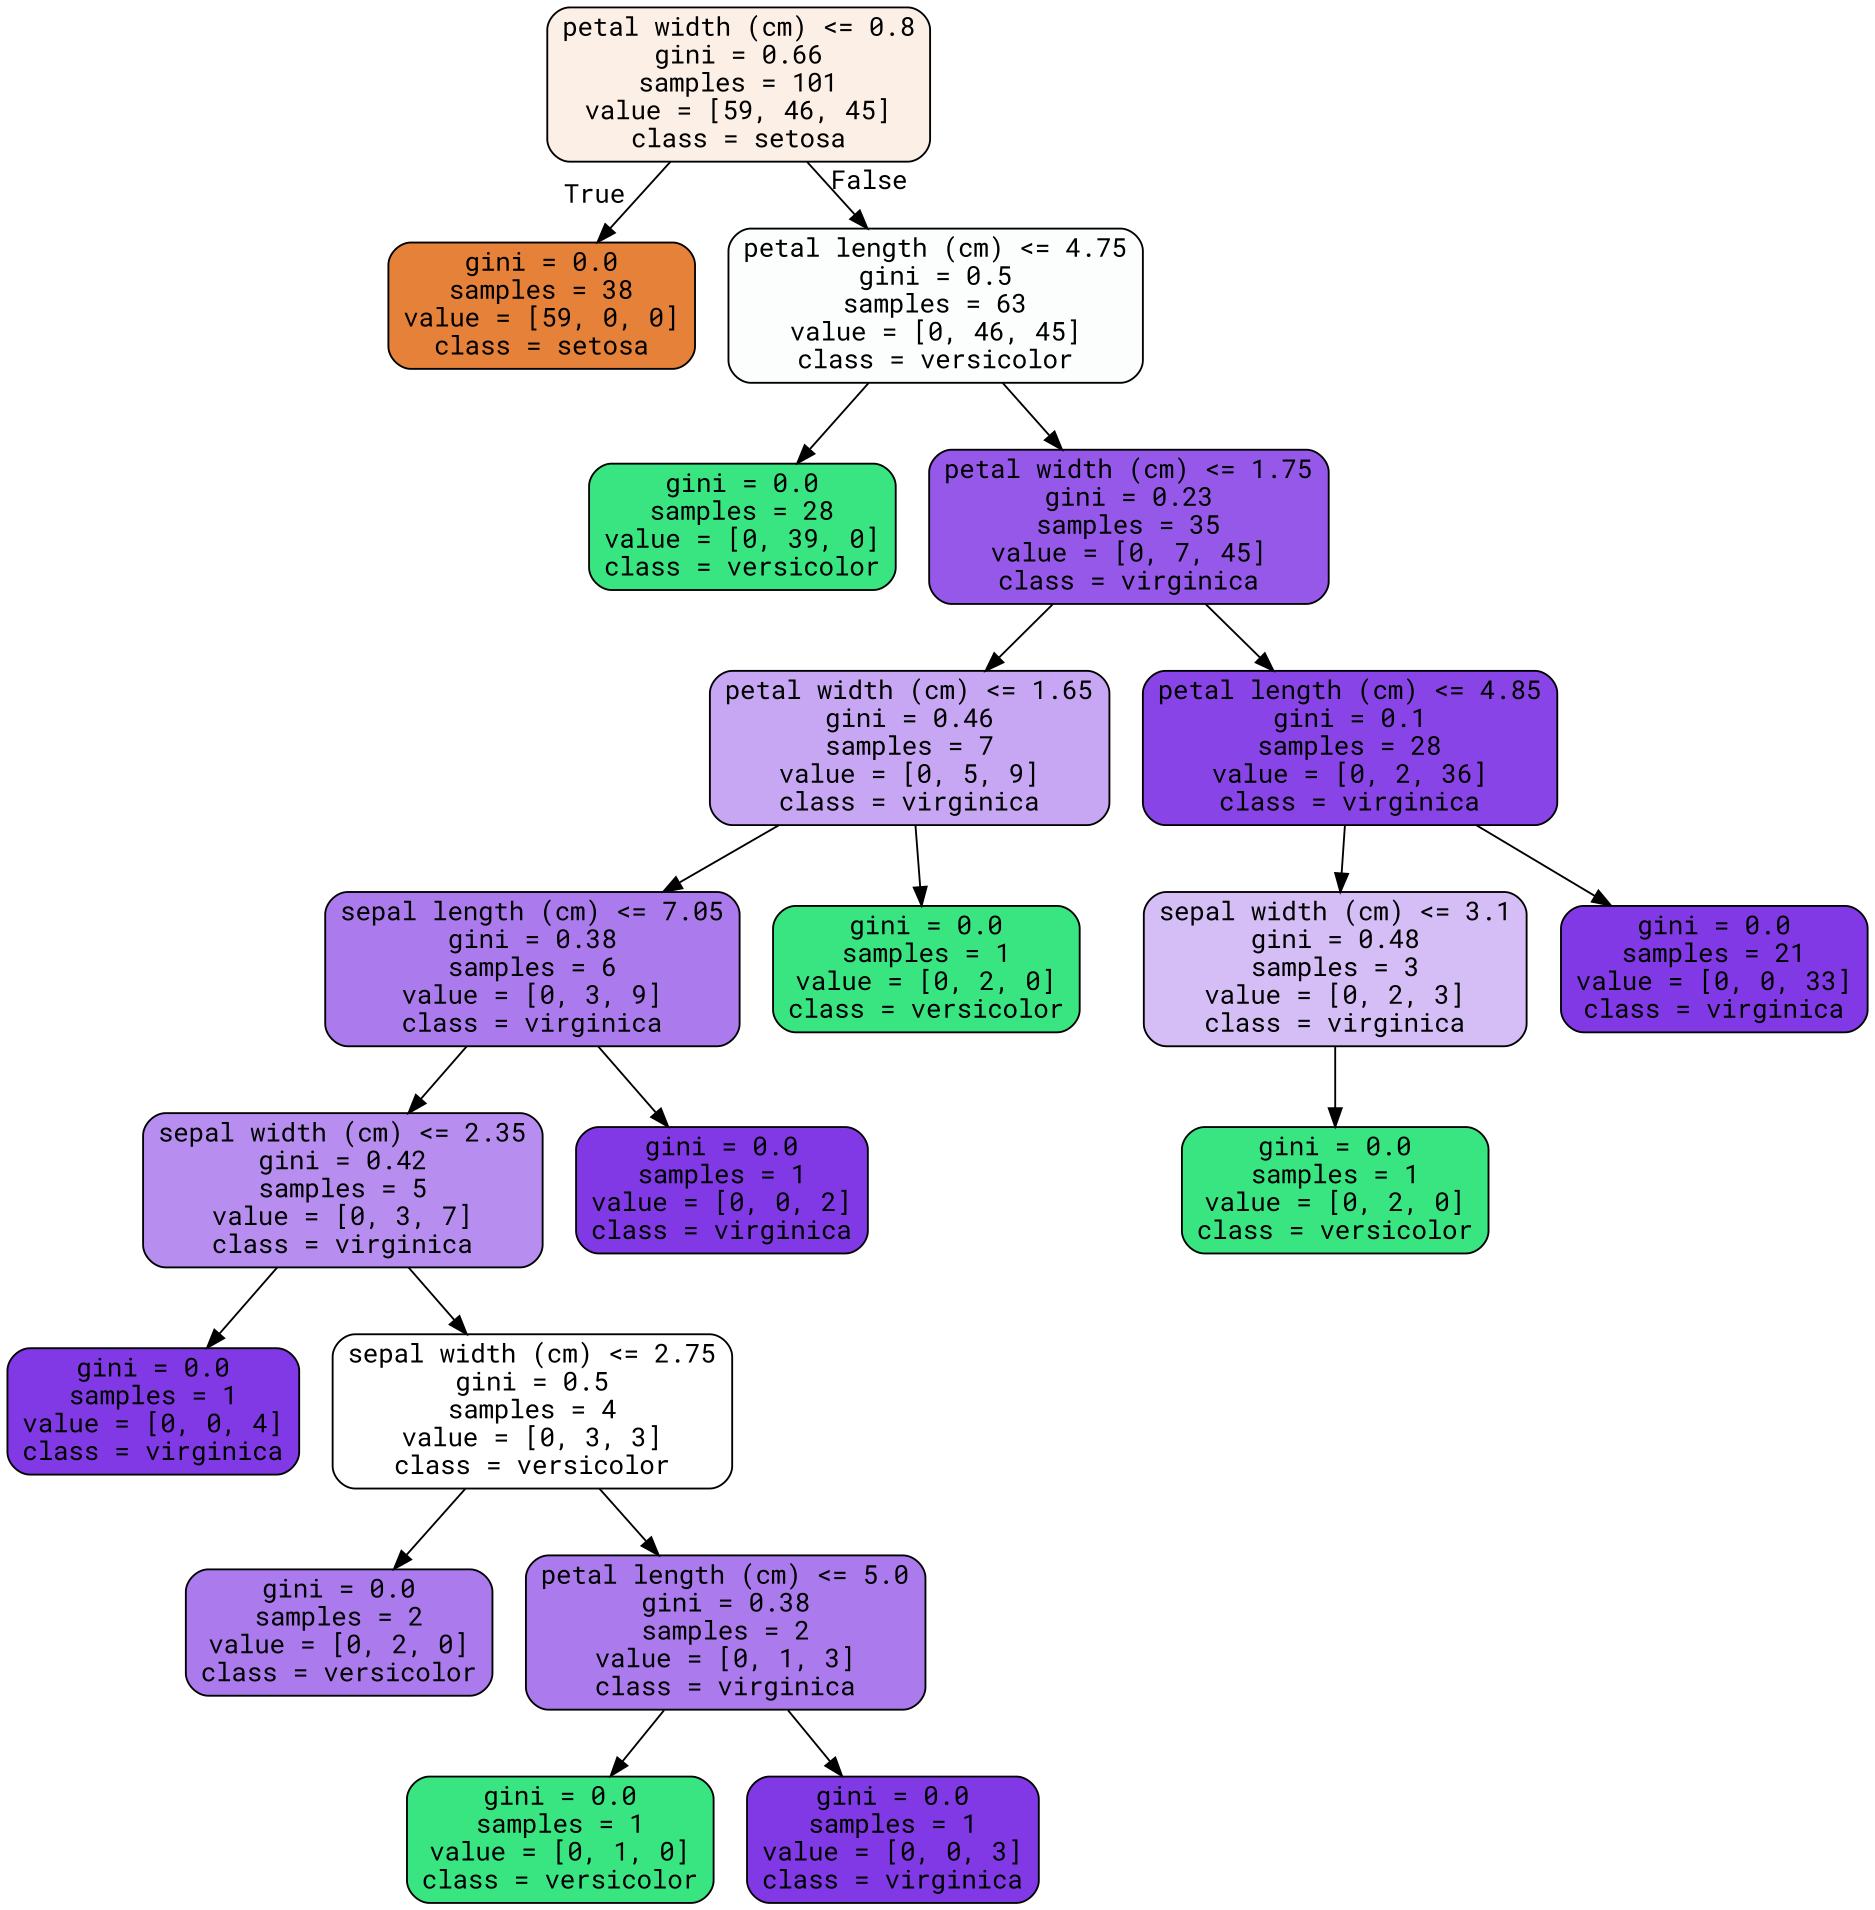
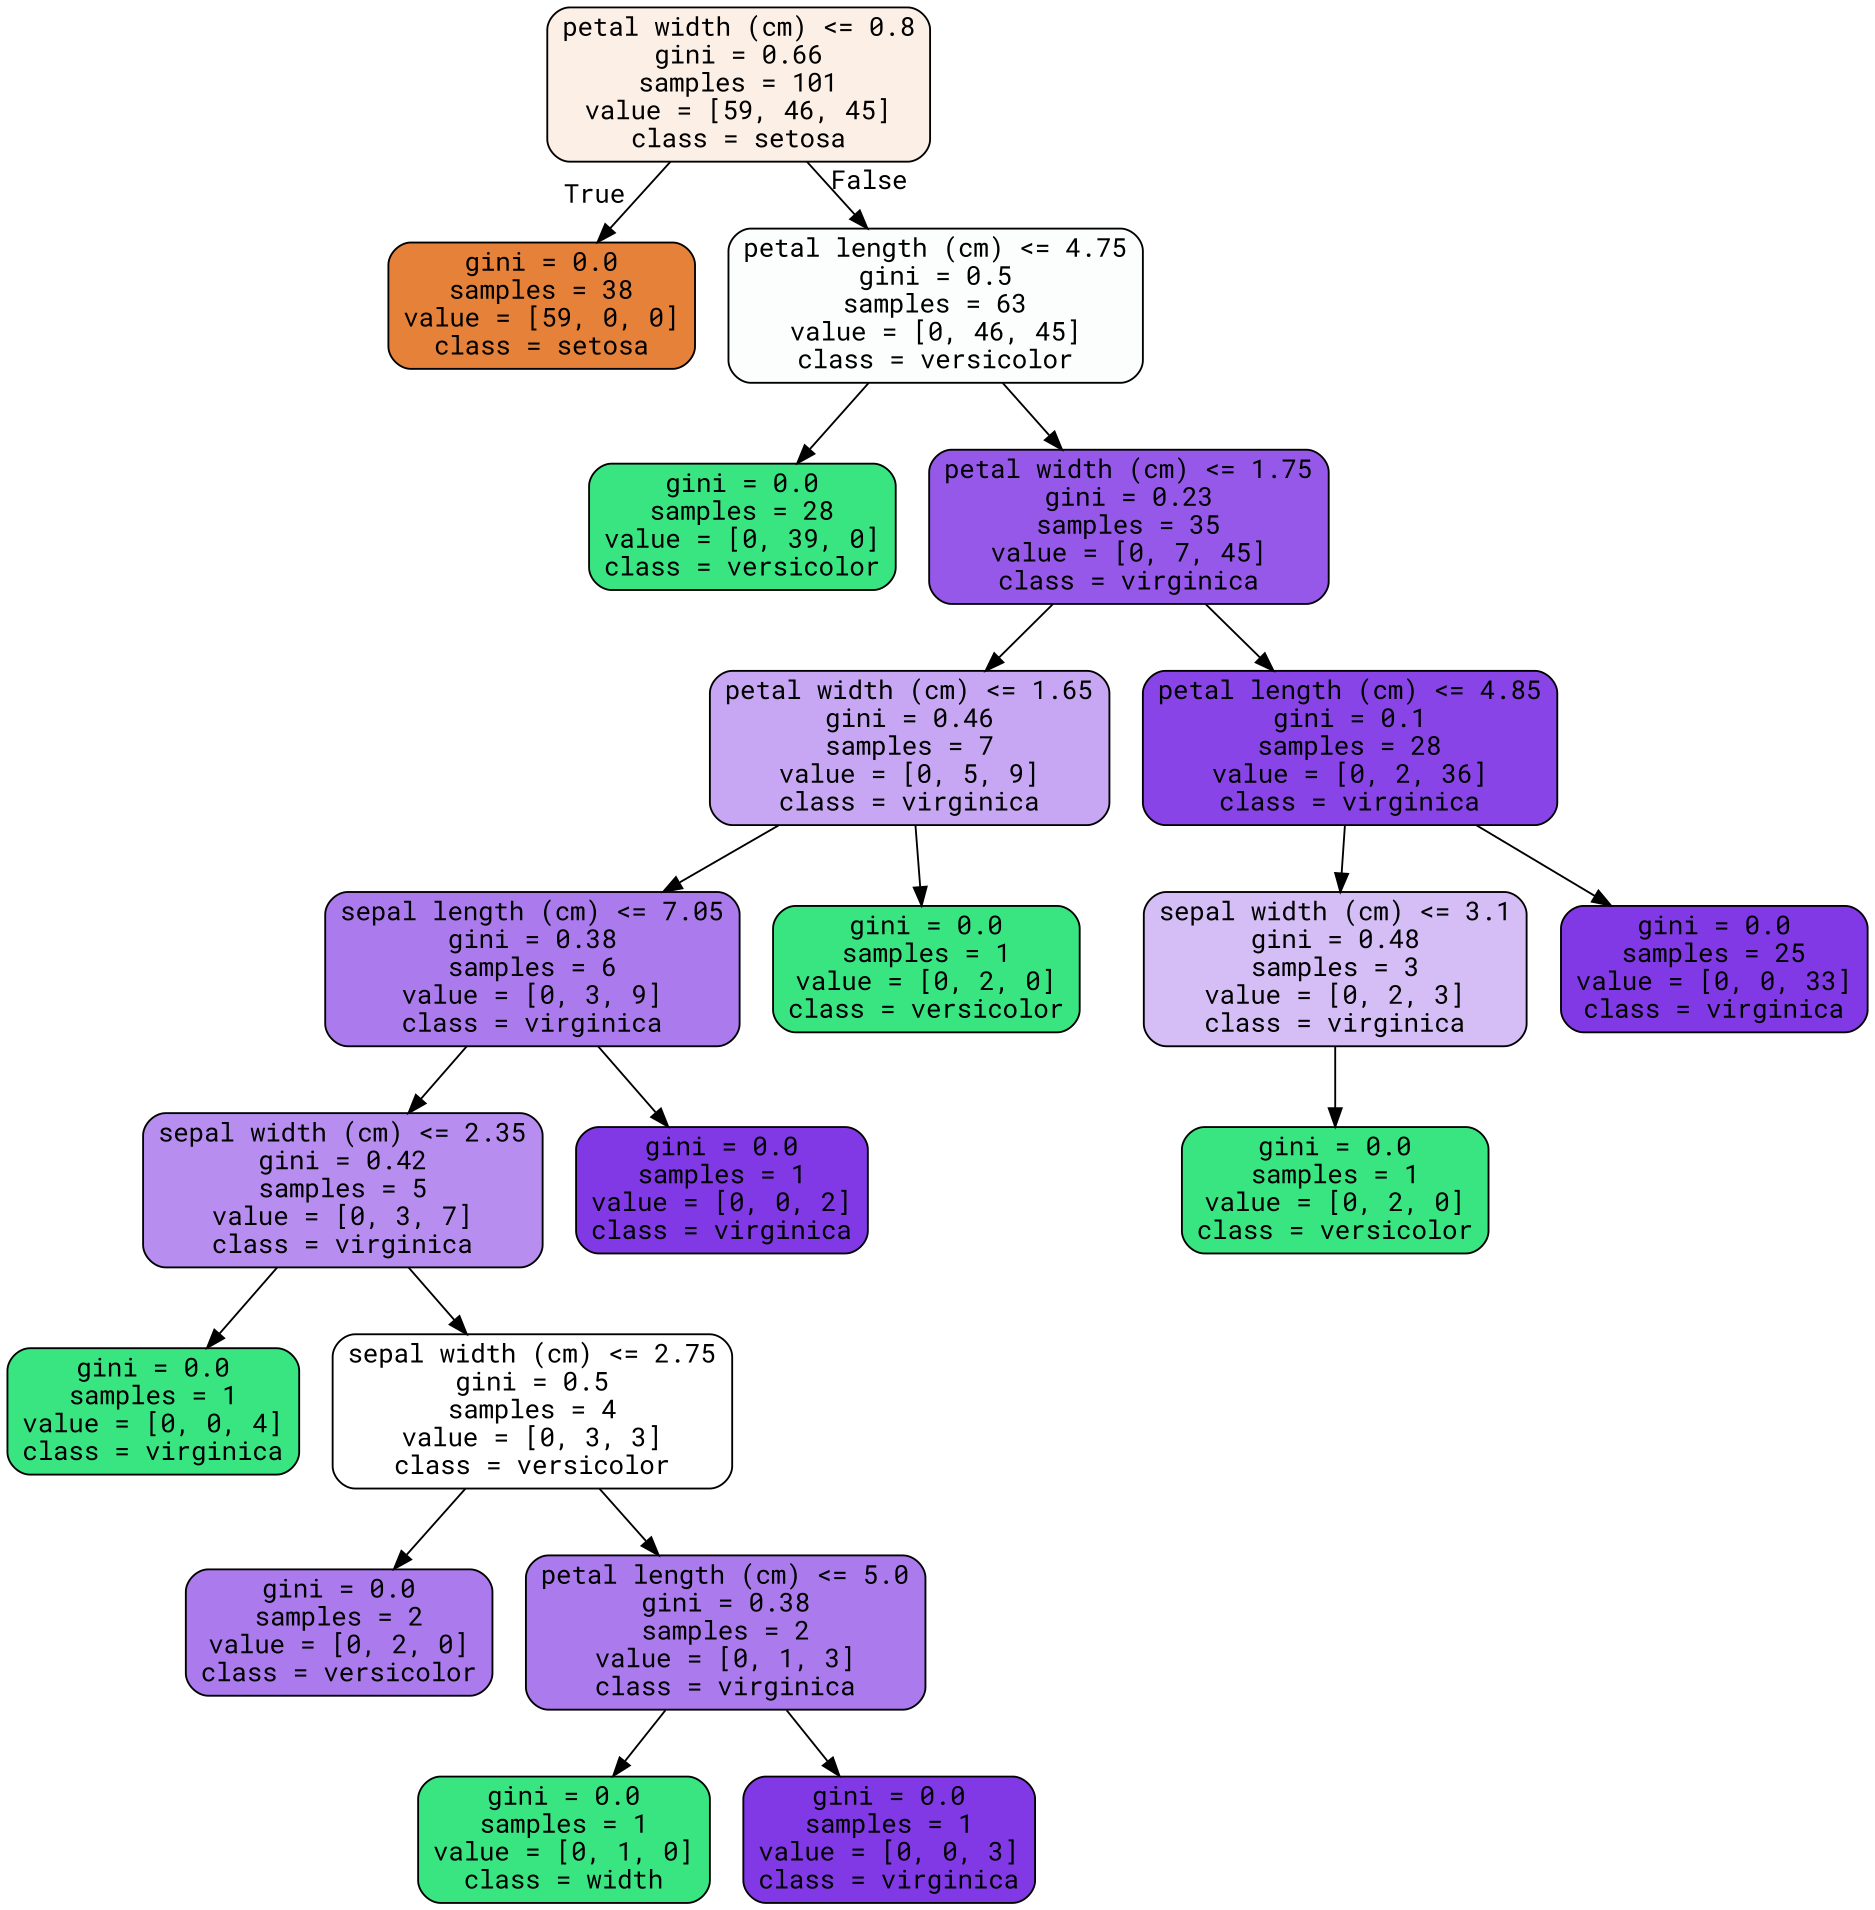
node "gini = 0.0 samples = 21 value = [0, 0, 33] class = virginica": label "gini = 0.0 samples = 21 value = [0, 0, 33] class = virginica" -> "gini = 0.0 samples = 25 value = [0, 0, 33] class = virginica"
node "gini = 0.0 samples = 1 value = [0, 0, 4] class = virginica": fillcolor #8139e5 -> #39e581
node "gini = 0.0 samples = 1 value = [0, 1, 0] class = versicolor": label "gini = 0.0 samples = 1 value = [0, 1, 0] class = versicolor" -> "gini = 0.0 samples = 1 value = [0, 1, 0] class = width"
